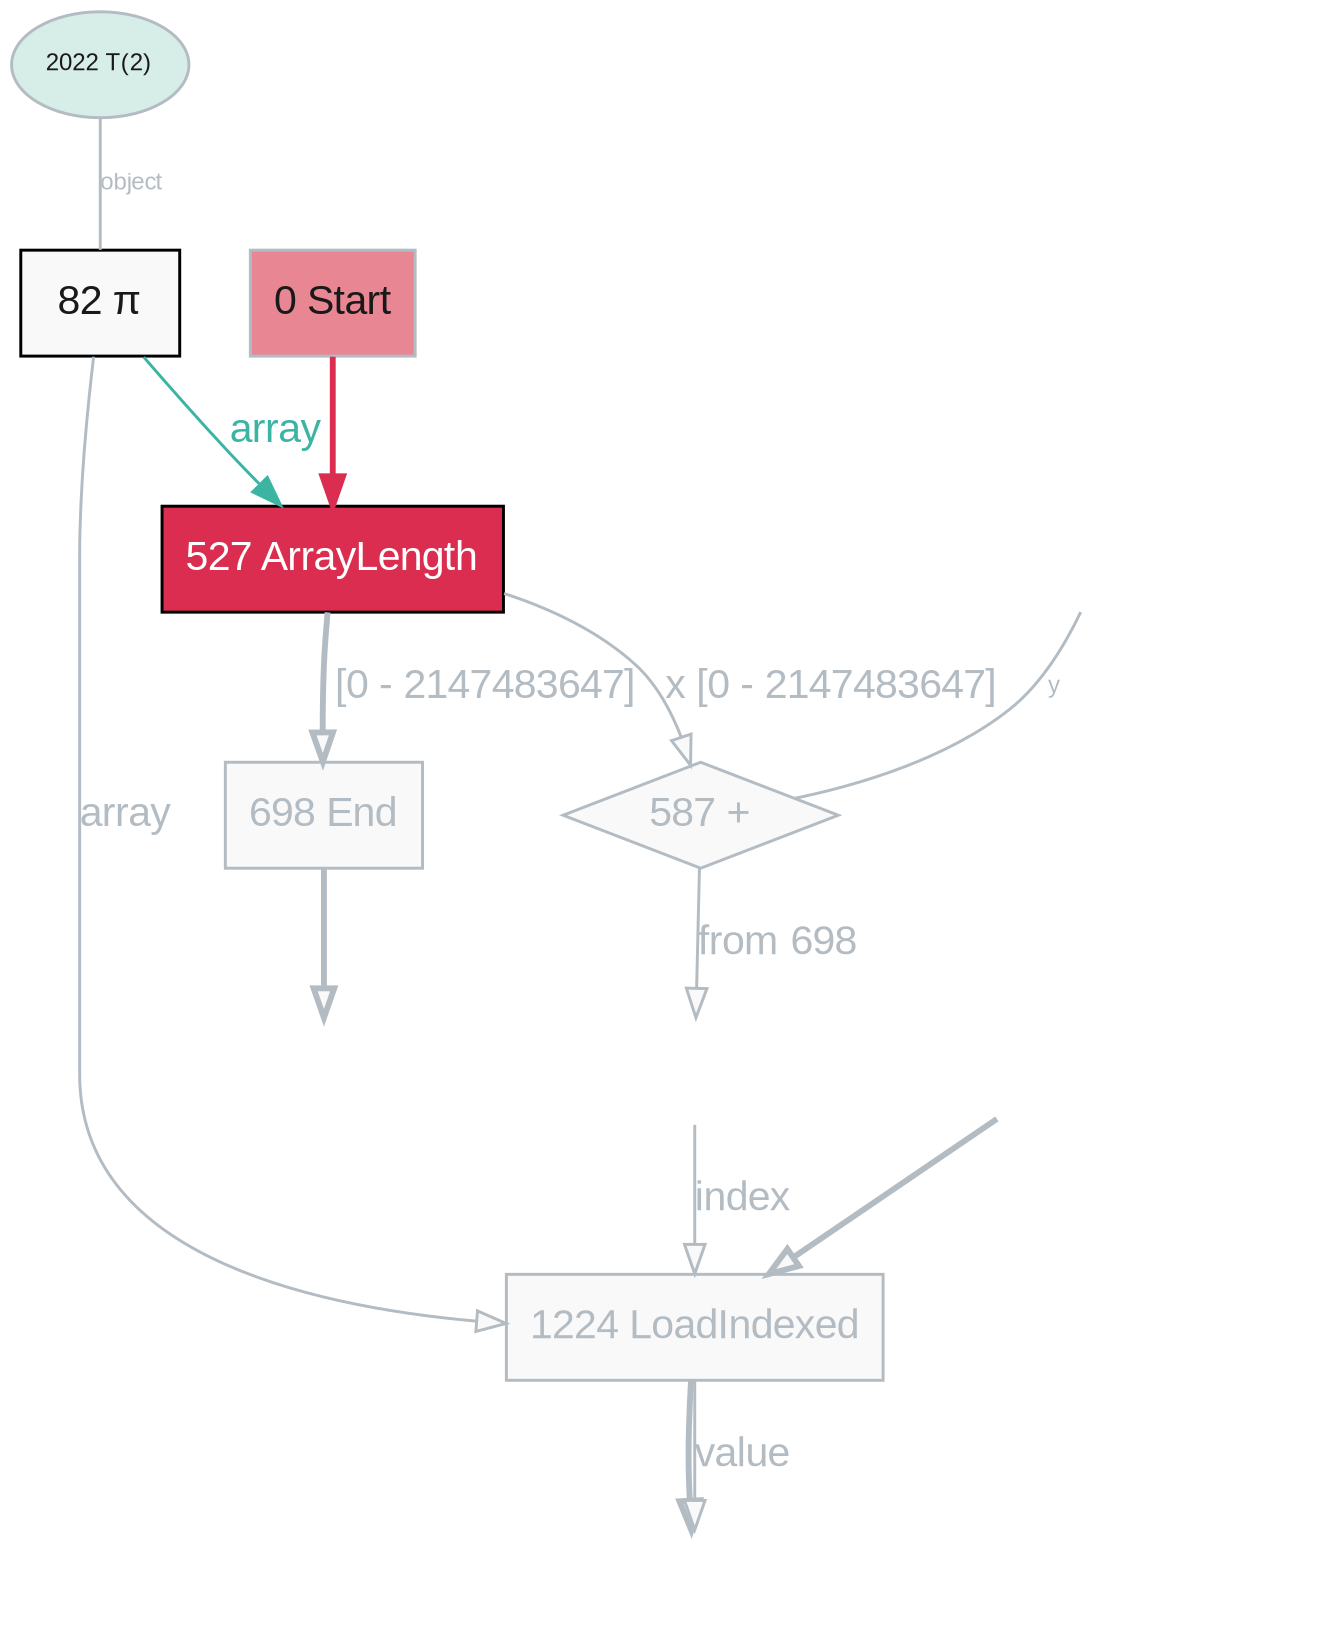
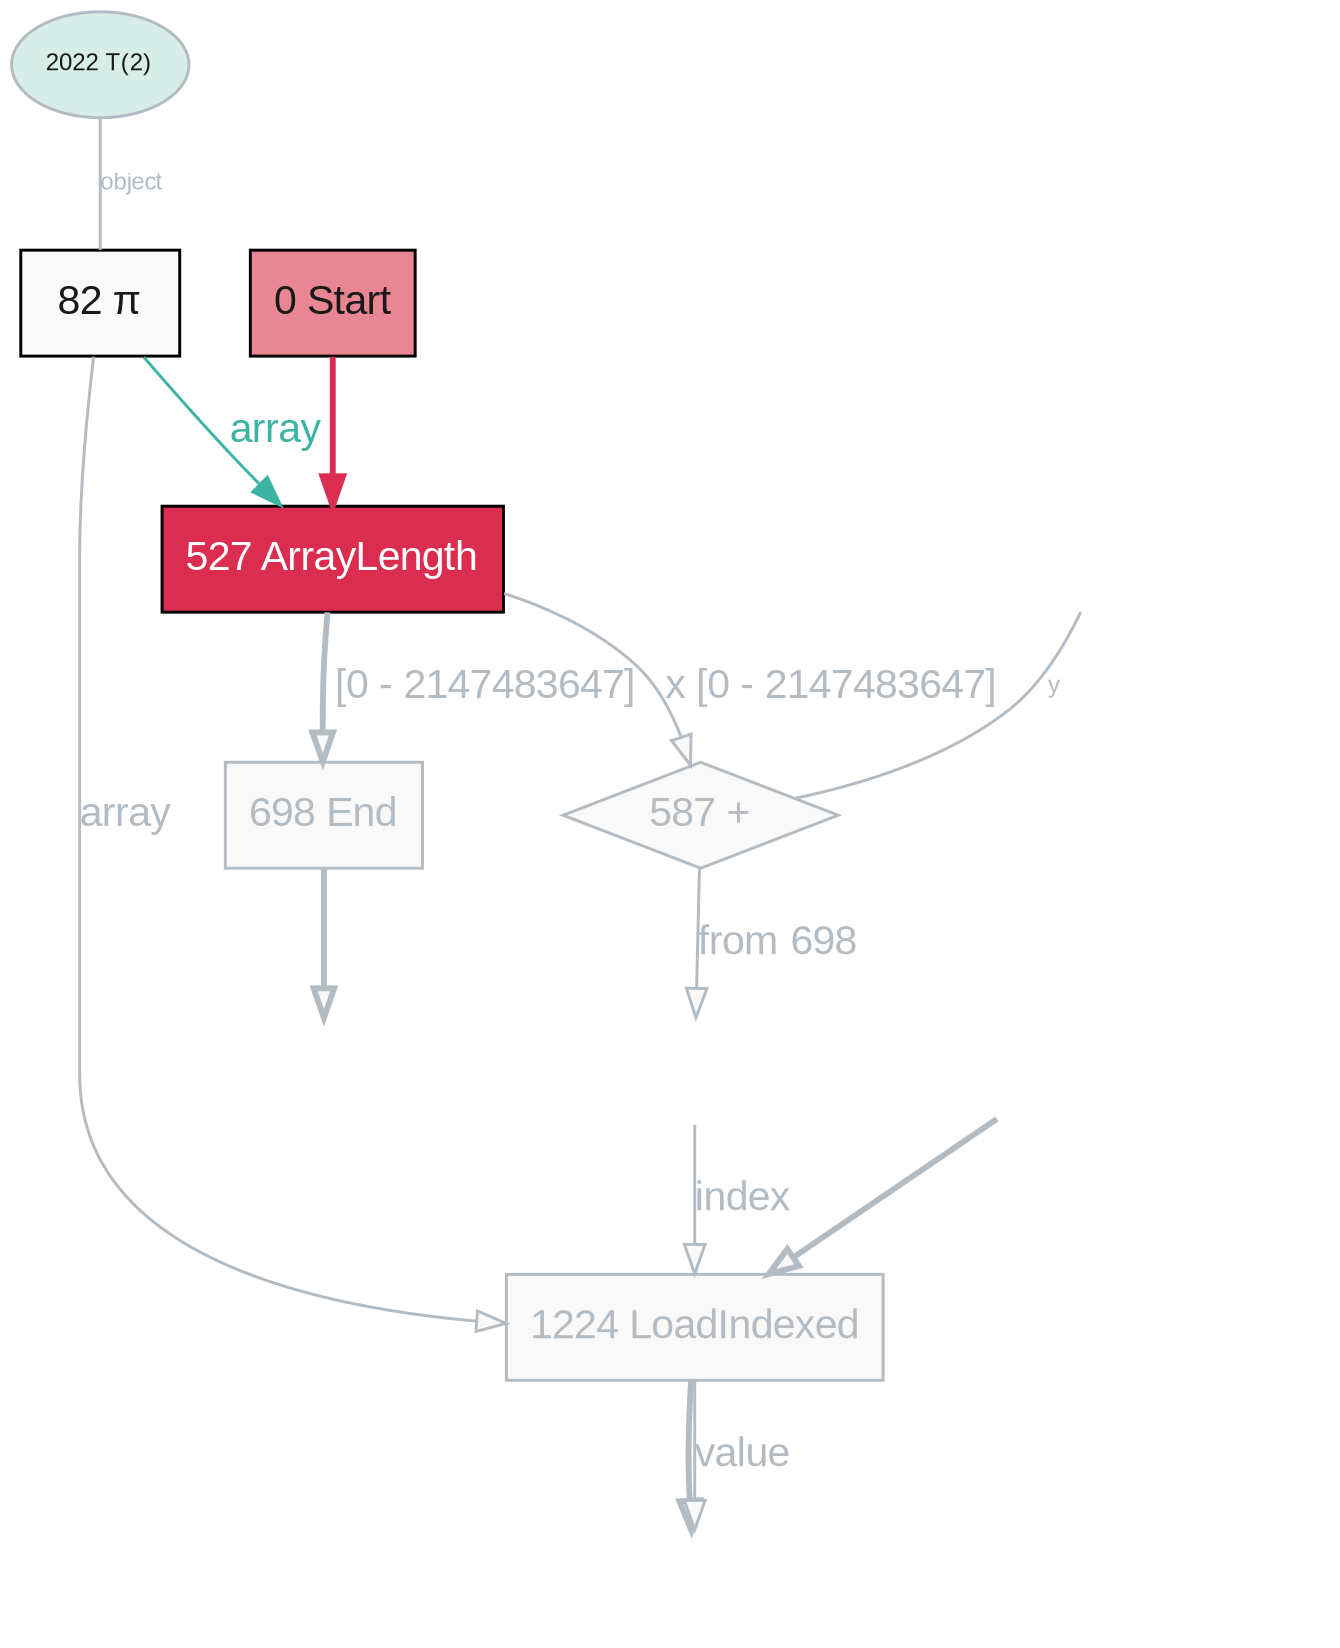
node "0 Start": color #b3bbc3 -> black
